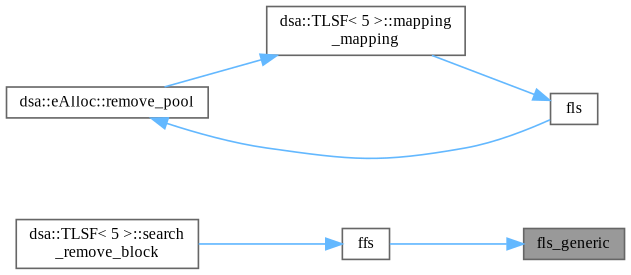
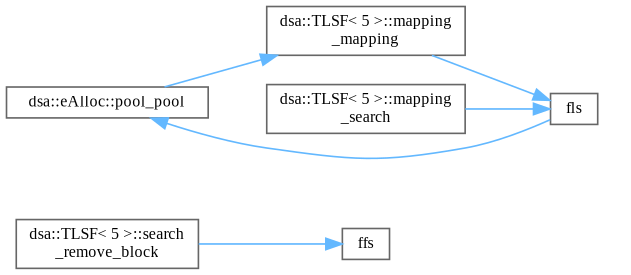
node "dsa::eAlloc::remove_pool": label "dsa::eAlloc::remove_pool" -> "dsa::eAlloc::pool_pool"
node "dsa::TLSF< 5 >::mapping _search": added
node "fls_generic": removed
